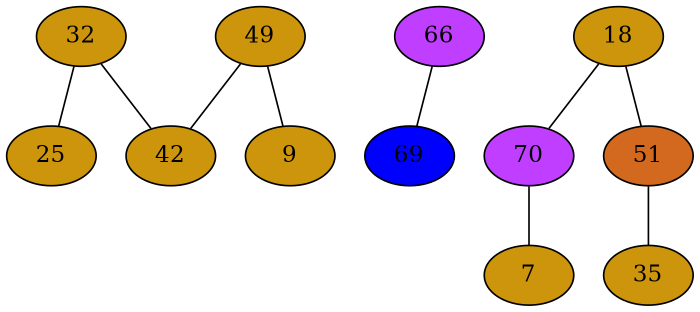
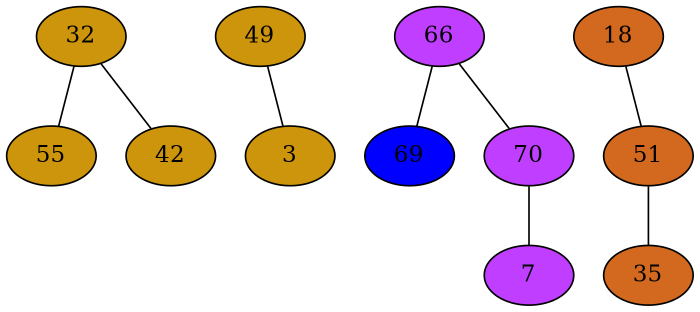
node "18": fillcolor darkgoldenrod3 -> chocolate
edge "49" -- "42": removed
edge "18" -- "70": now "66" -- "70"
node "25": label "25" -> "55"
node "9": label "9" -> "3"
node "7": fillcolor darkgoldenrod3 -> darkorchid1
node "35": fillcolor darkgoldenrod3 -> chocolate
